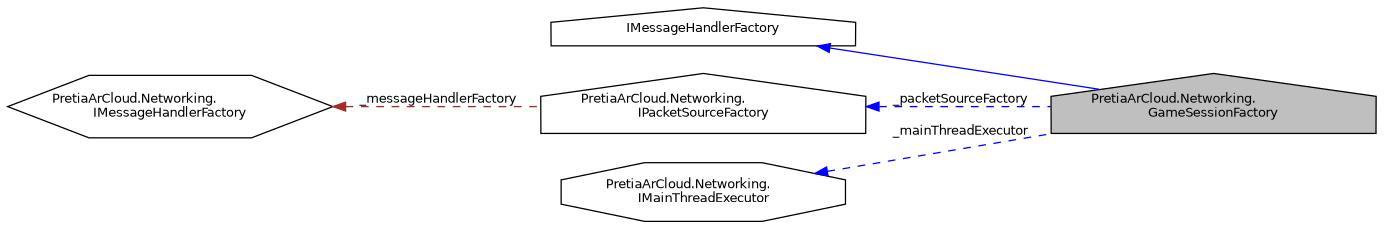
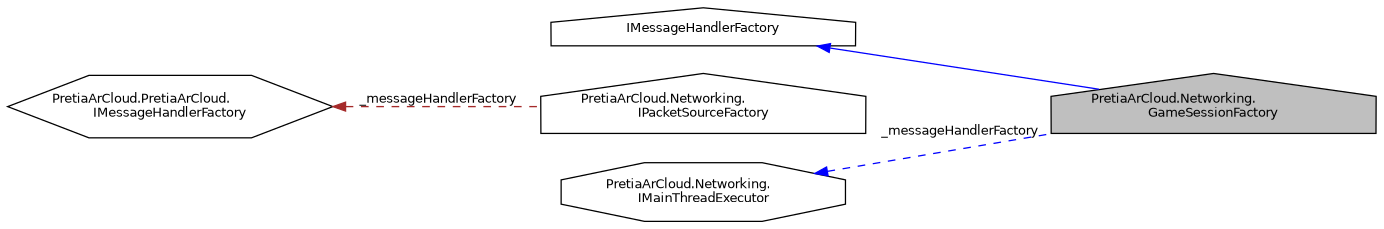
node "PretiaArCloud.Networking. IMessageHandlerFactory": label "PretiaArCloud.Networking. IMessageHandlerFactory" -> "PretiaArCloud.PretiaArCloud. IMessageHandlerFactory"
edge "PretiaArCloud.Networking. GameSessionFactory" -> "PretiaArCloud.Networking. IPacketSourceFactory": removed, label "_packetSourceFactory"
edge "PretiaArCloud.Networking. GameSessionFactory" -> "PretiaArCloud.Networking. IMainThreadExecutor": label " _mainThreadExecutor" -> " _messageHandlerFactory"
